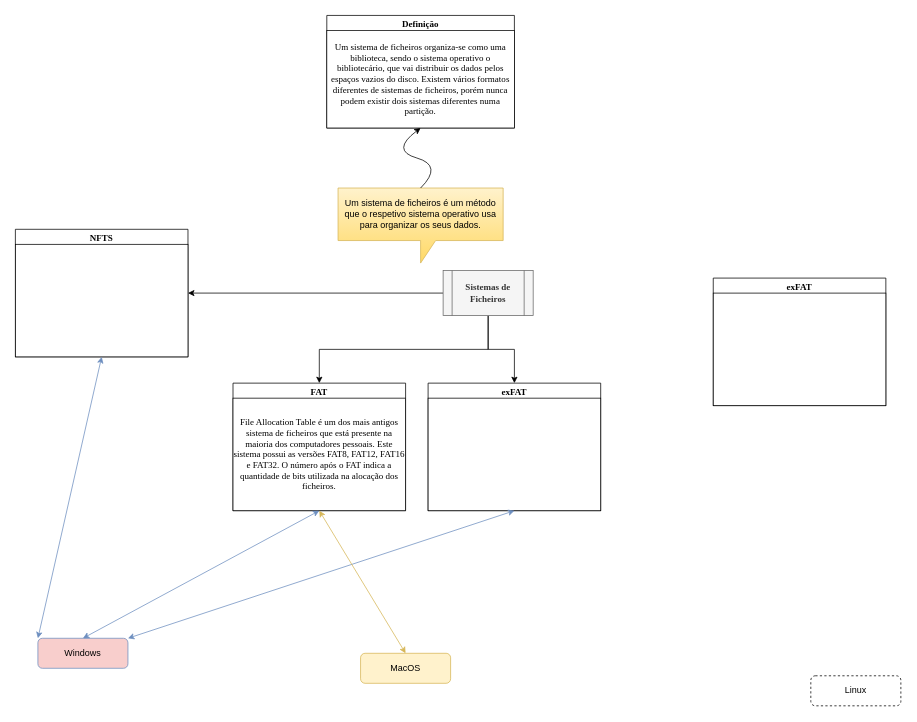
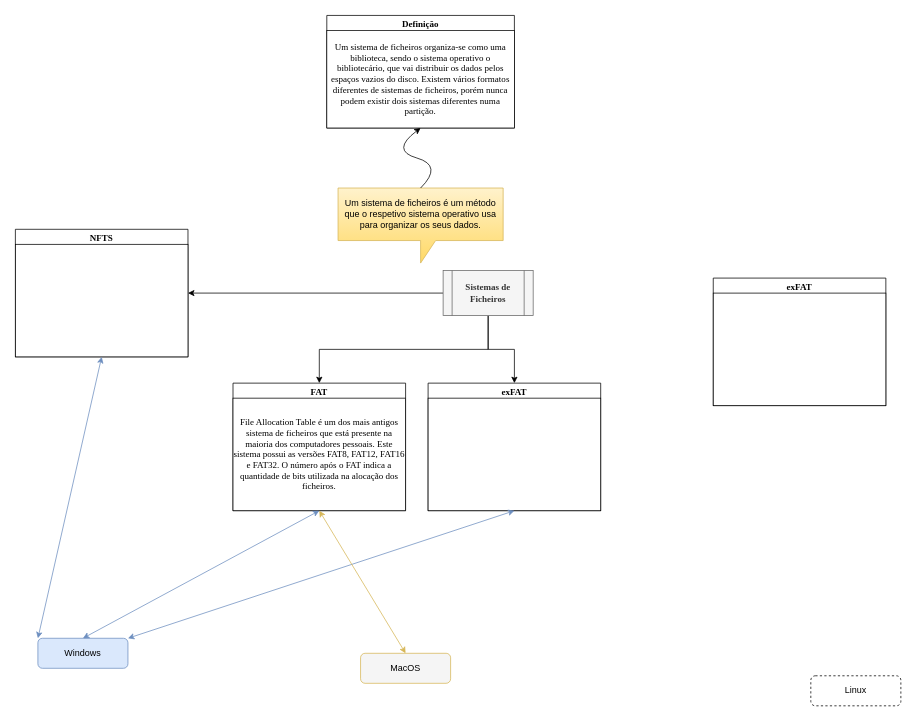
node "Windows": fillcolor #f8cecc -> #dae8fc
node "MacOS": fillcolor #fff2cc -> #f5f5f5
